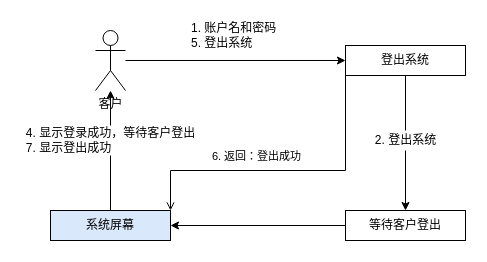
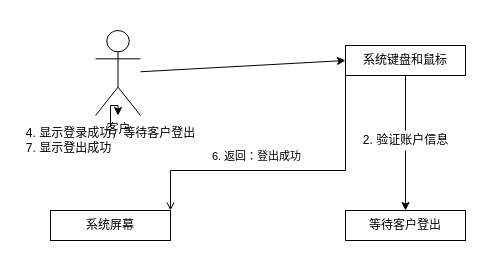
node "1. 账户名和密码 5. 登出系统": removed
node "客户": size 30x60 -> 45x85
node "登出系统": label "登出系统" -> "系统键盘和鼠标"
node "2. 登出系统": label "2. 登出系统" -> "2. 验证账户信息"
edge "4. 显示登录成功，等待客户登出 7. 显示登出成功" -- "系统屏幕": removed
node "系统屏幕": fillcolor #dae8fc -> #ffffff
edge "等待客户登出" -> "系统屏幕": removed
